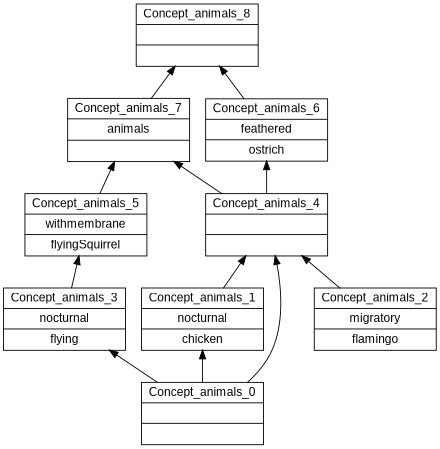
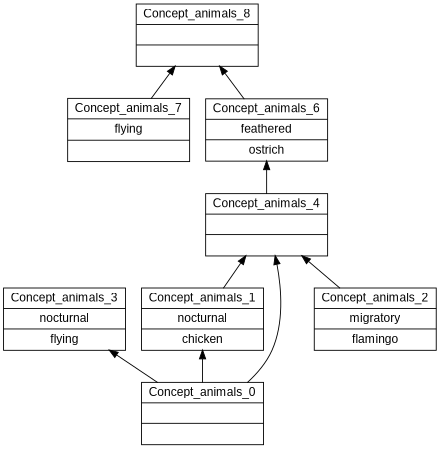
node "Concept_animals_7": text "animals" -> "flying"
edge "Concept_animals_4" -> "Concept_animals_7": removed
node "Concept_animals_5": removed
